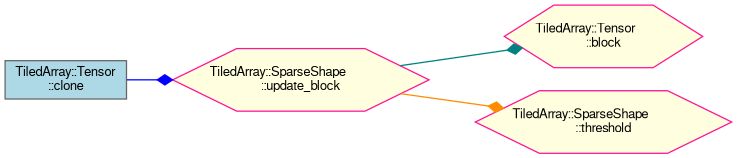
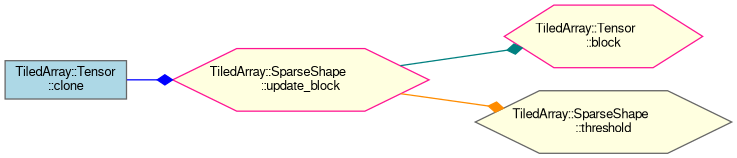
node "TiledArray::SparseShape ::threshold": color deeppink -> gray40
